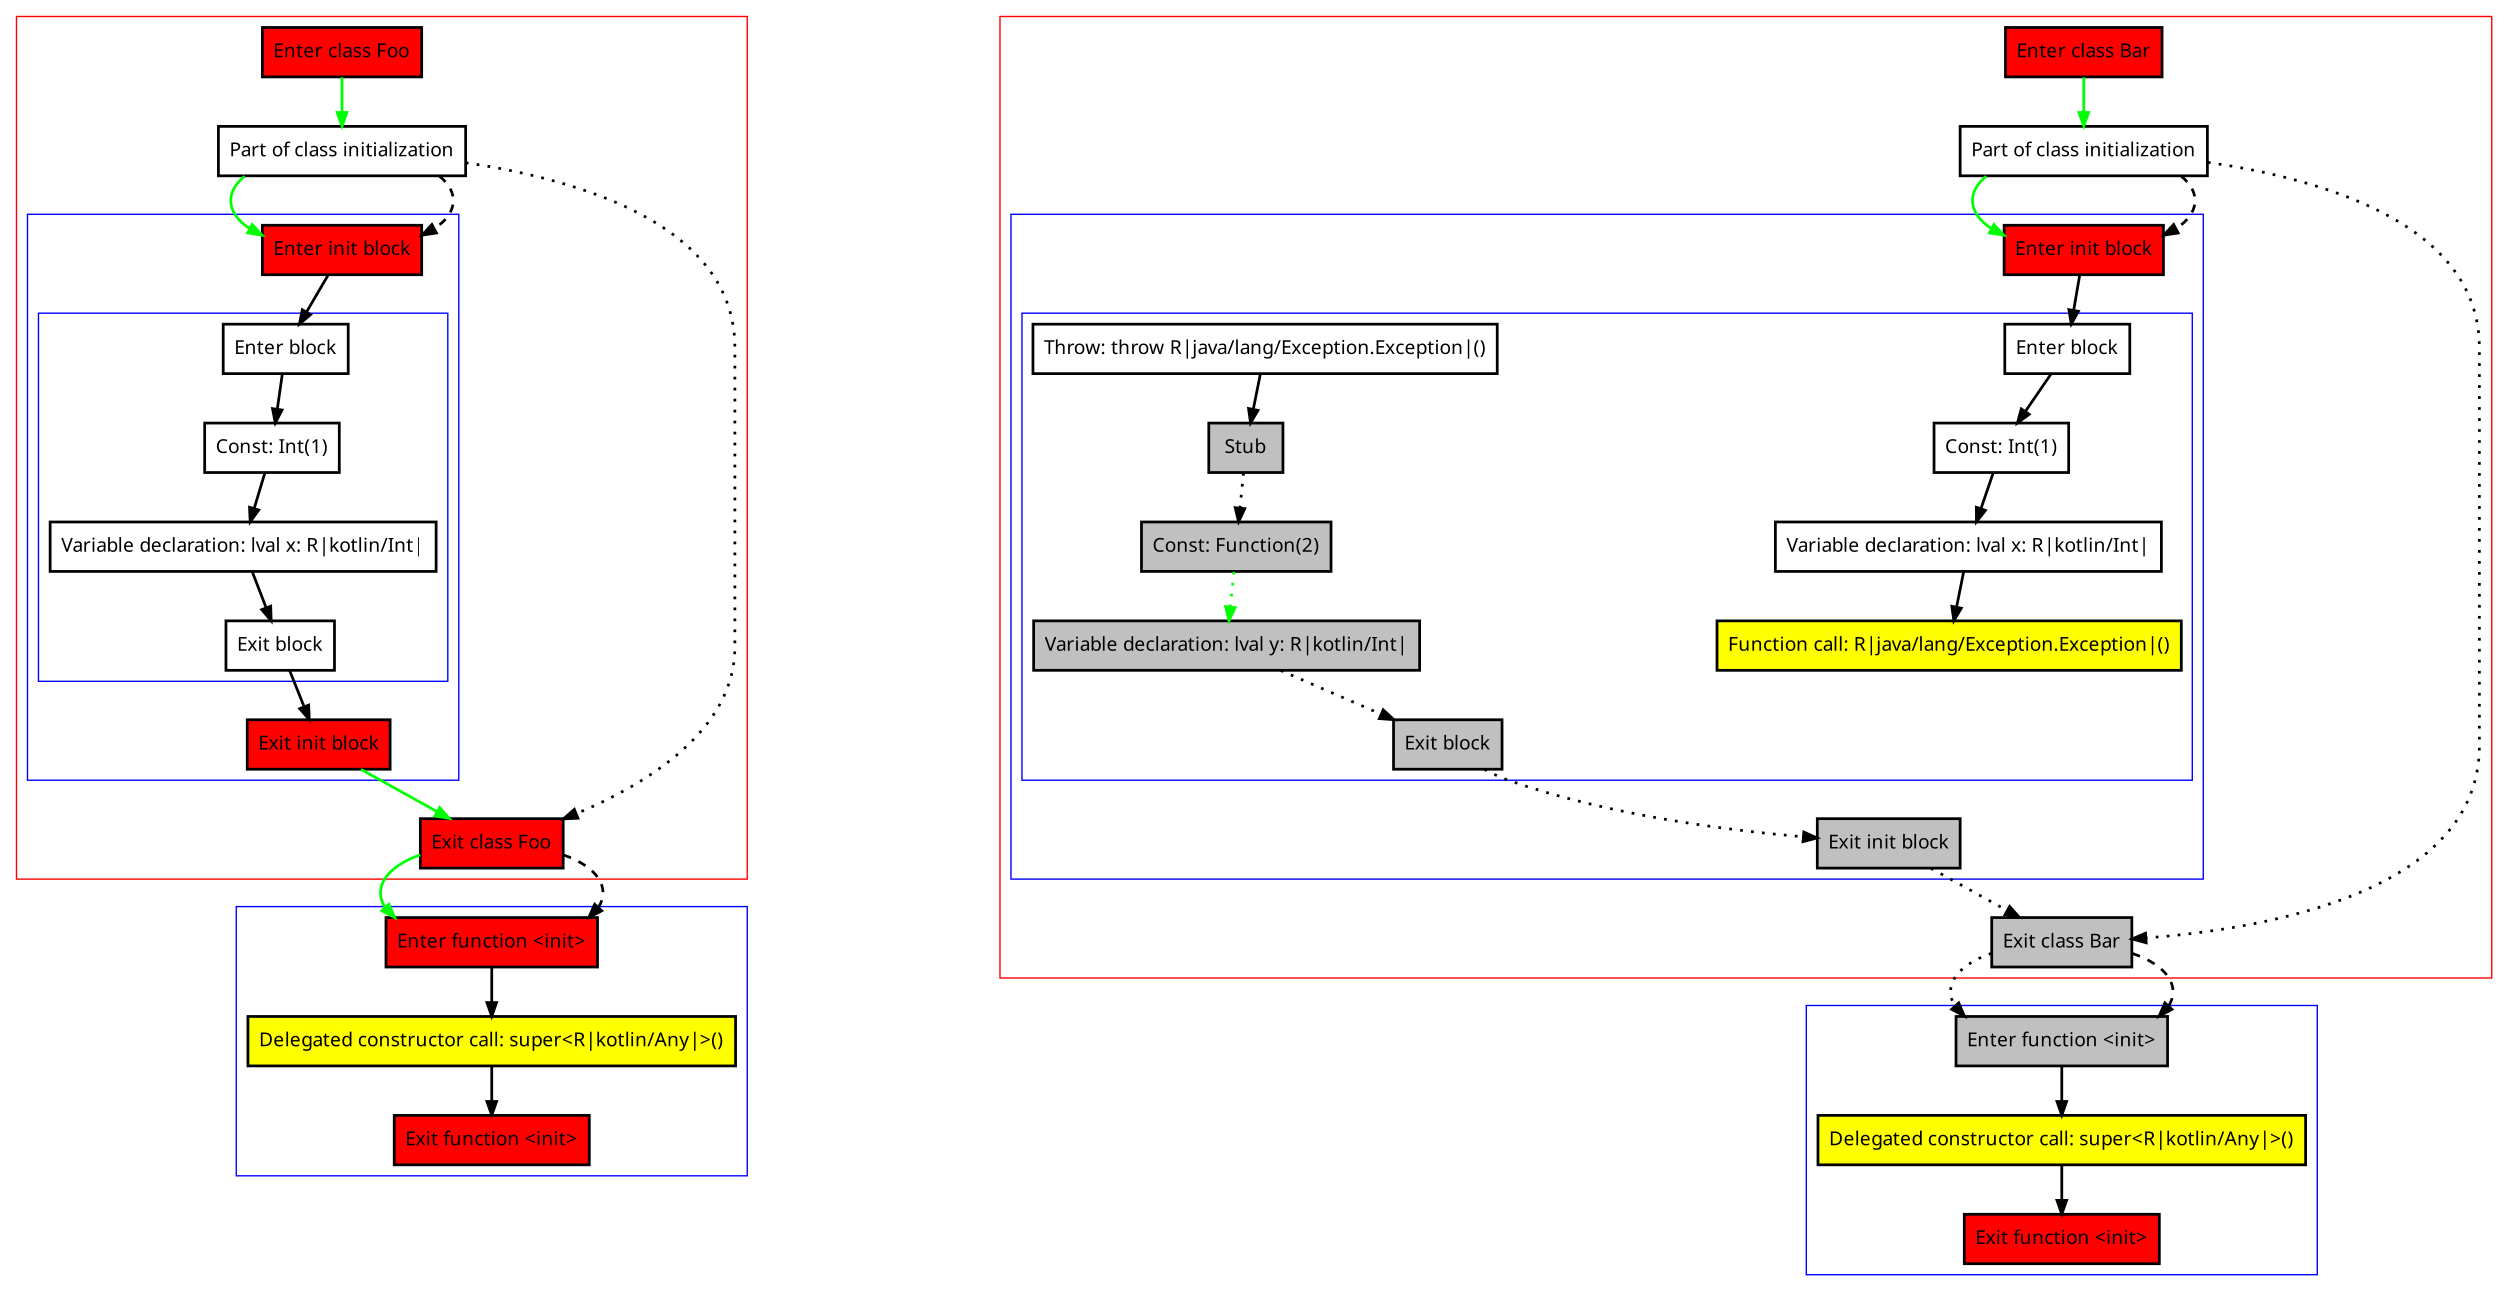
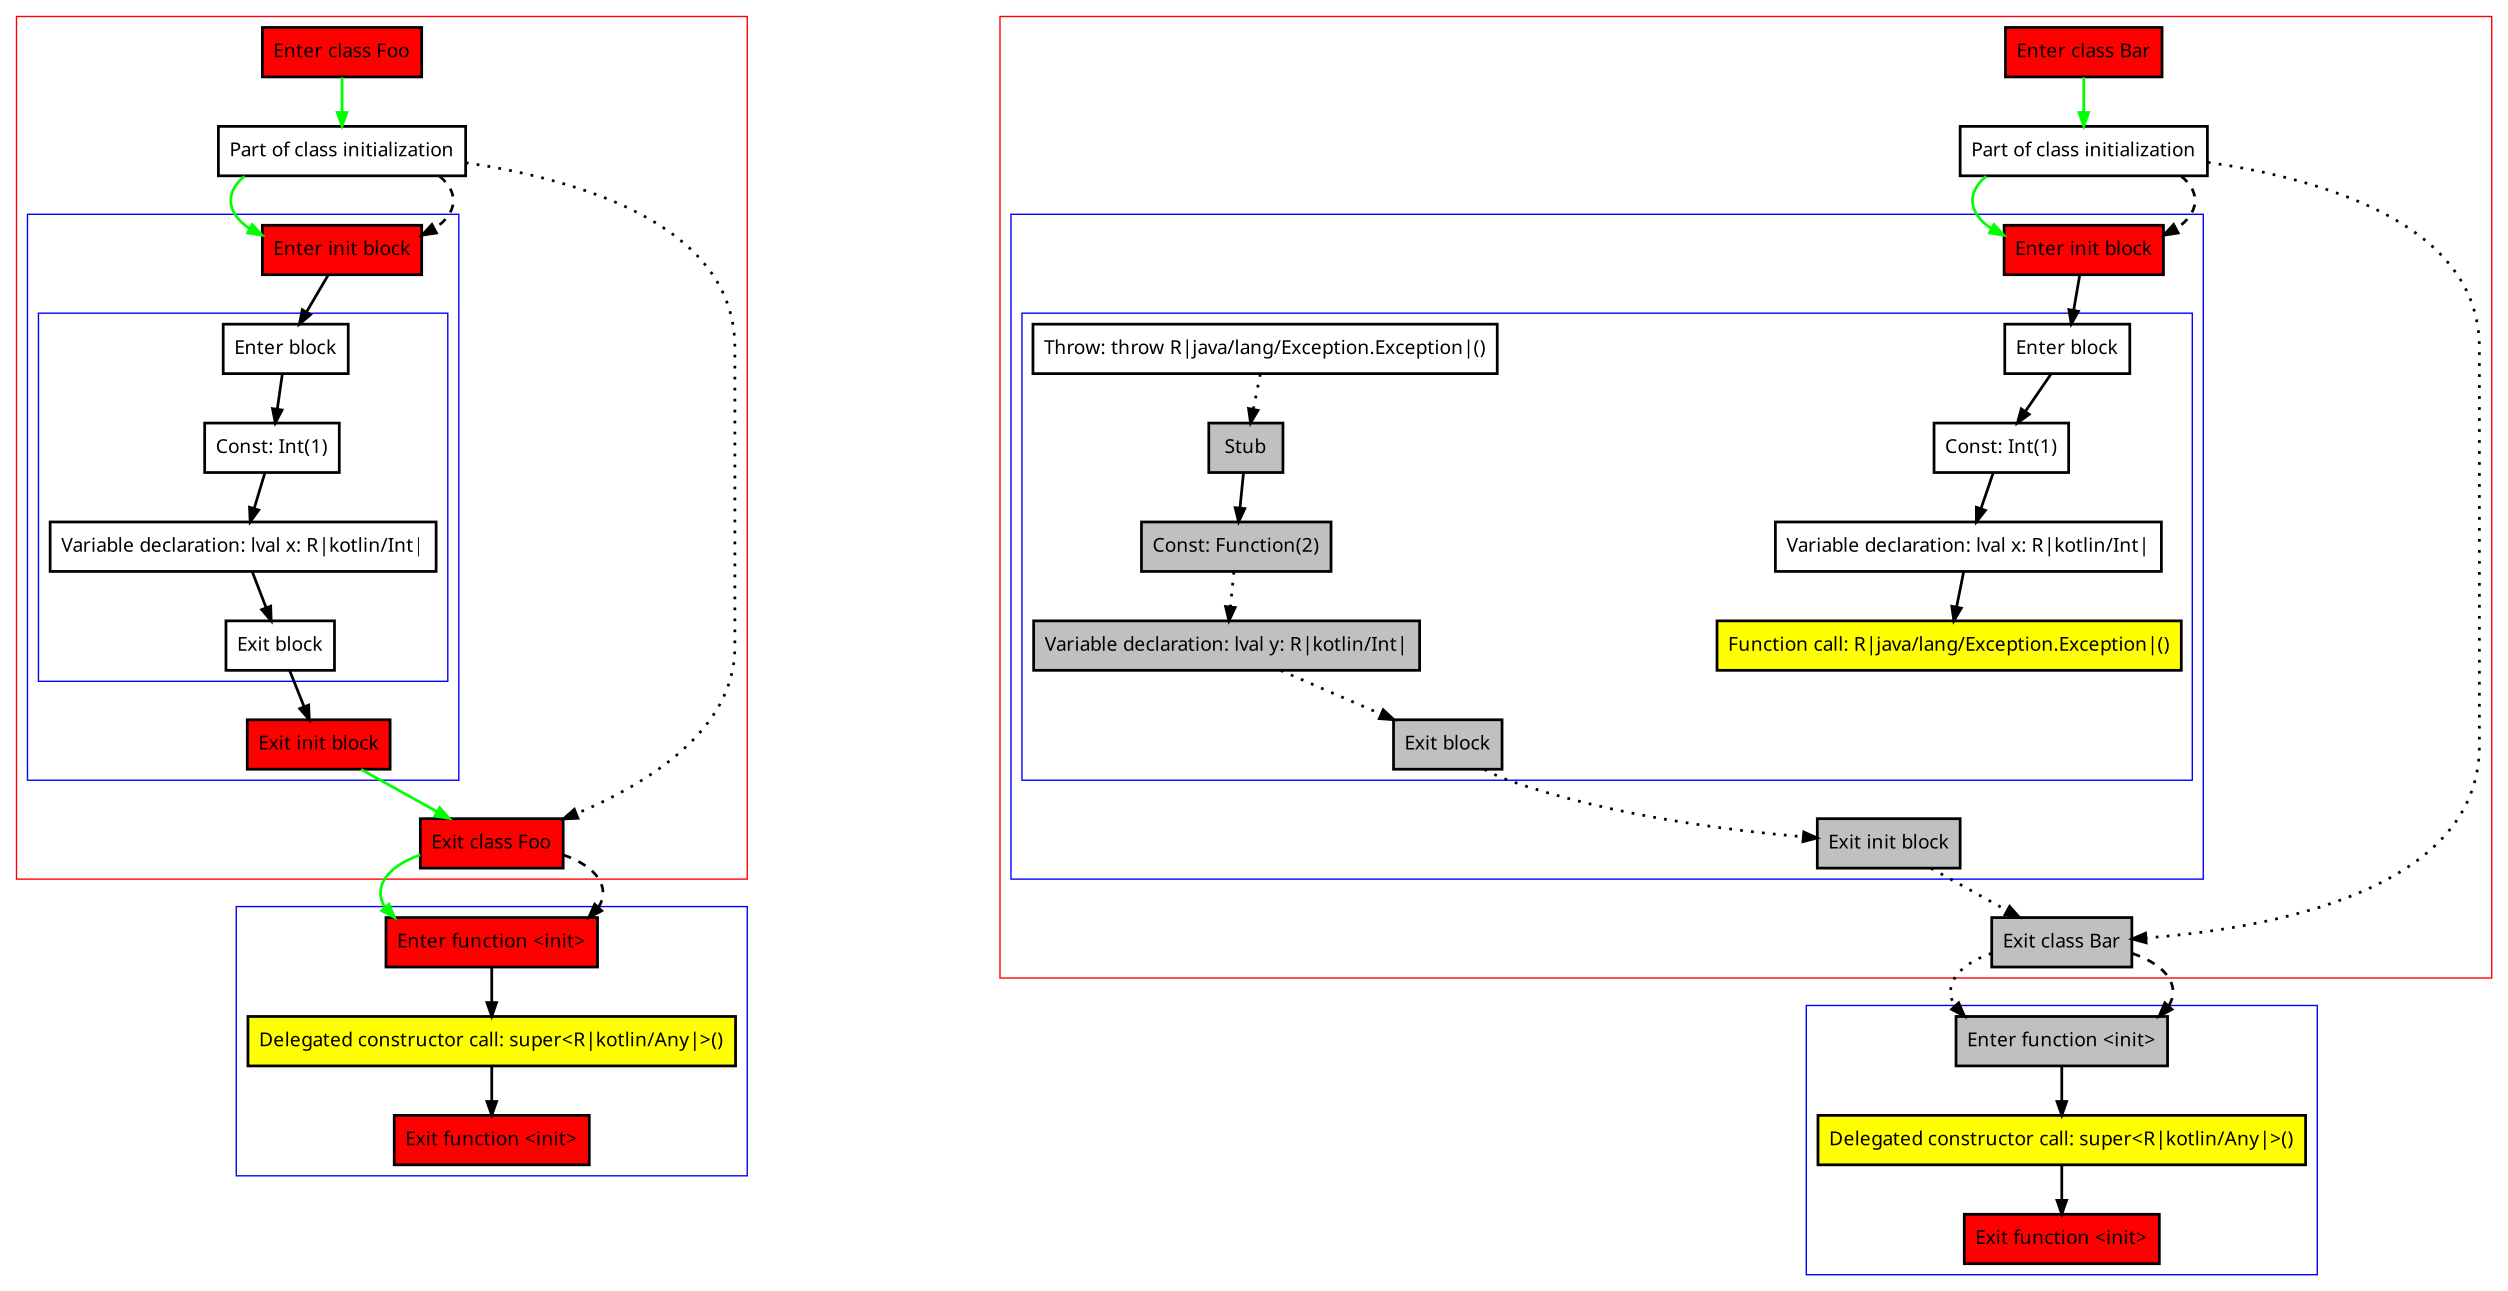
edge "Throw: throw R|java/lang/Exception.Exception|()" -> "Stub": style solid -> dotted
edge "Stub" -> "Const: Function(2)": style dotted -> solid
edge "Const: Function(2)" -> "Variable declaration: lval y: R|kotlin/Int|": color green -> black
